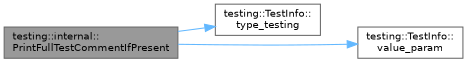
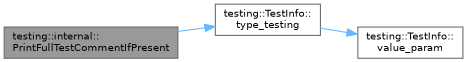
edge "testing::internal:: PrintFullTestCommentIfPresent" -> "testing::TestInfo:: value_param": now "testing::TestInfo:: type_testing" -> "testing::TestInfo:: value_param"
